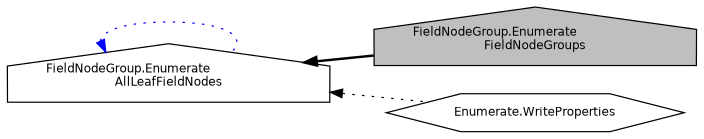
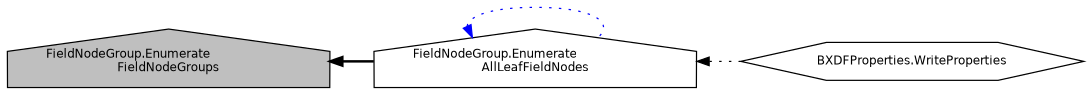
edge "FieldNodeGroup.Enumerate FieldNodeGroups" -> "FieldNodeGroup.Enumerate AllLeafFieldNodes": reversed
node "Enumerate.WriteProperties": label "Enumerate.WriteProperties" -> "BXDFProperties.WriteProperties"
